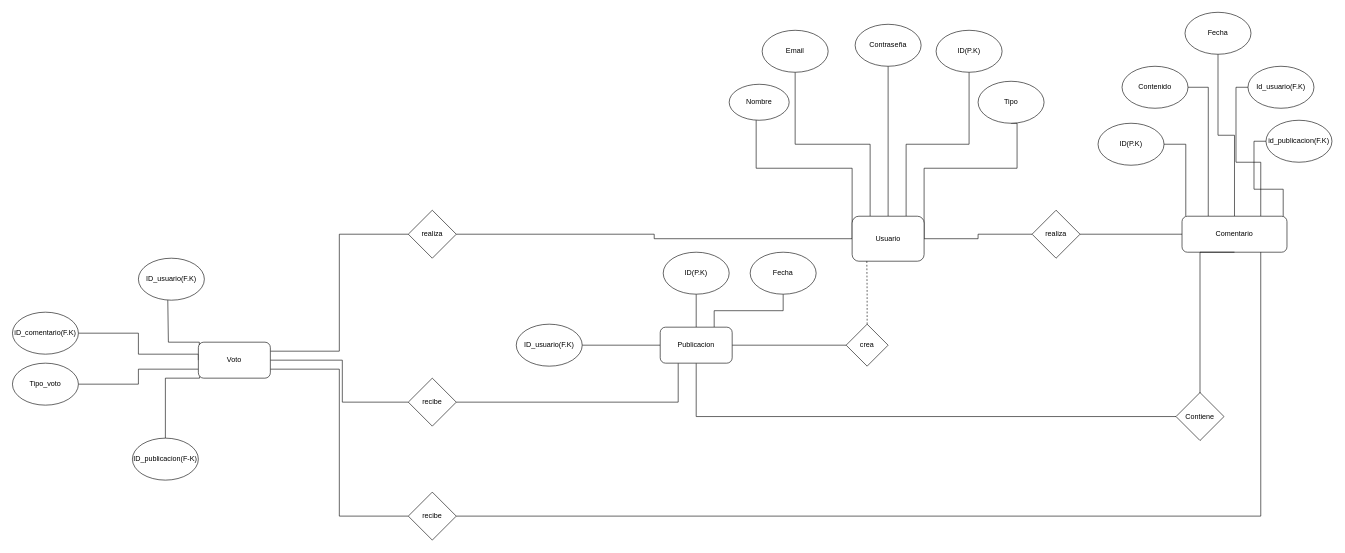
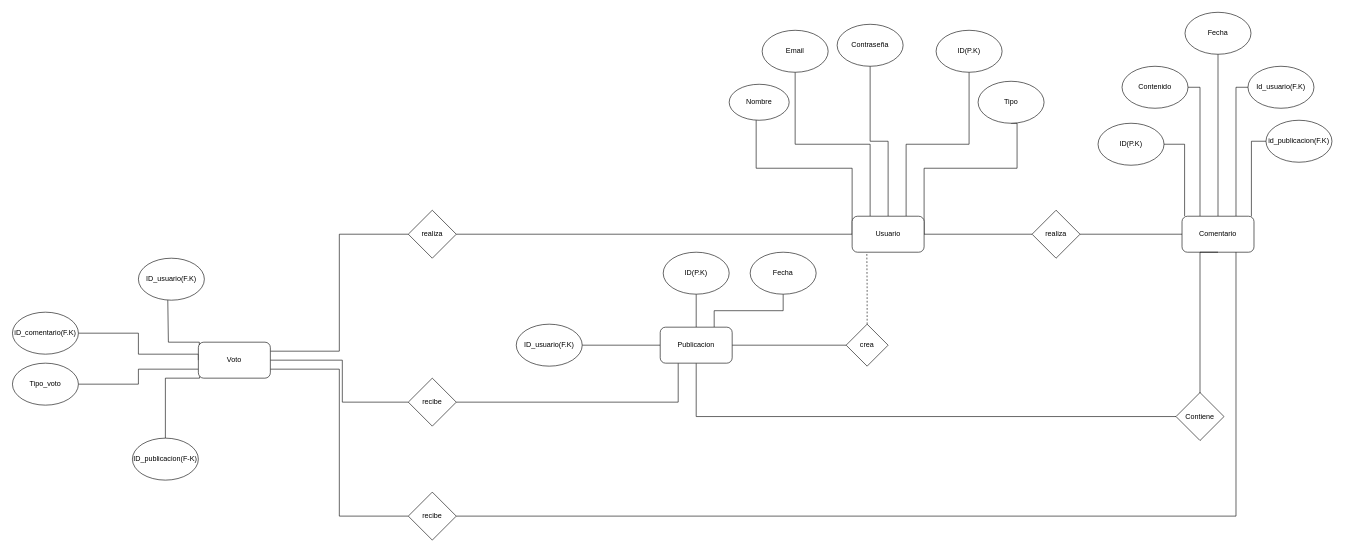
node "Contraseña": moved (888, 45) -> (870, 45)
node "Comentario": size 105x36 -> 72x36
node "Usuario": size 72x45 -> 72x36
